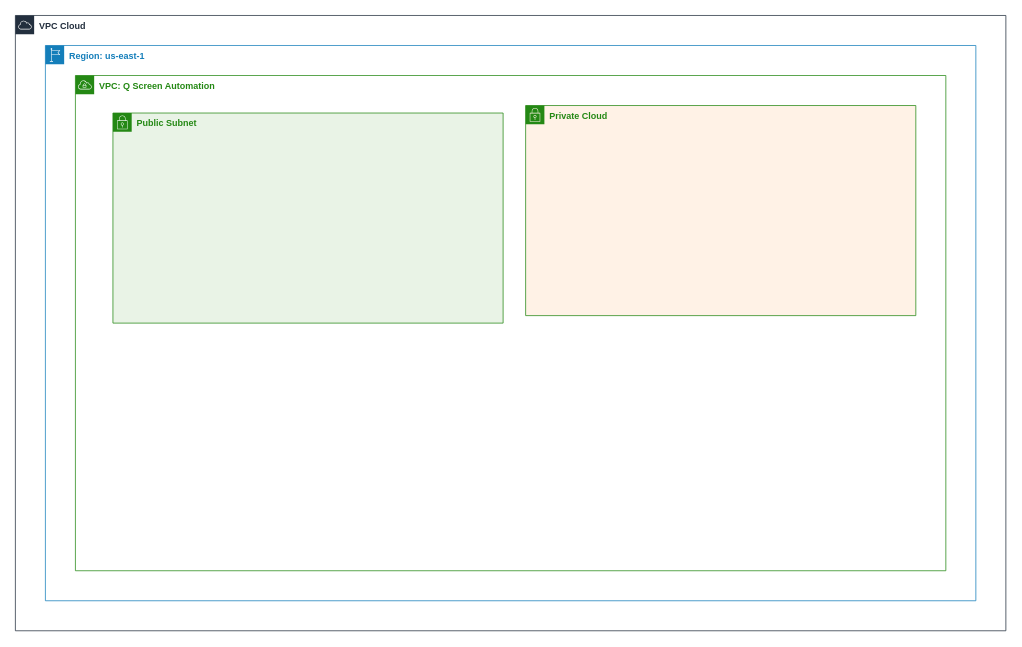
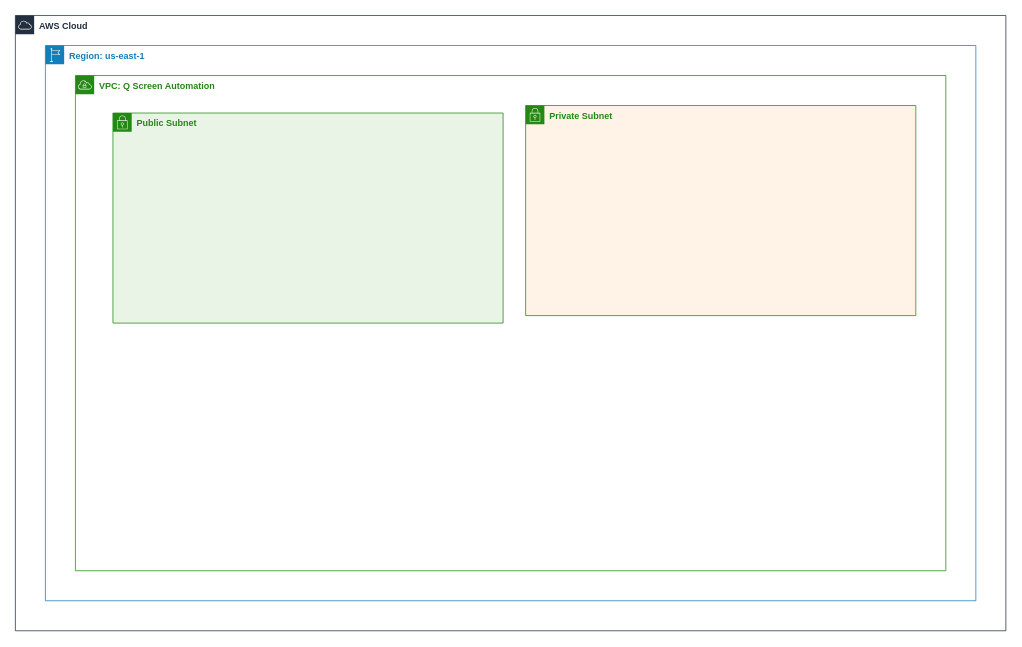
node "VPC Cloud": label "VPC Cloud" -> "AWS Cloud"
node "Private Cloud": label "Private Cloud" -> "Private Subnet"
